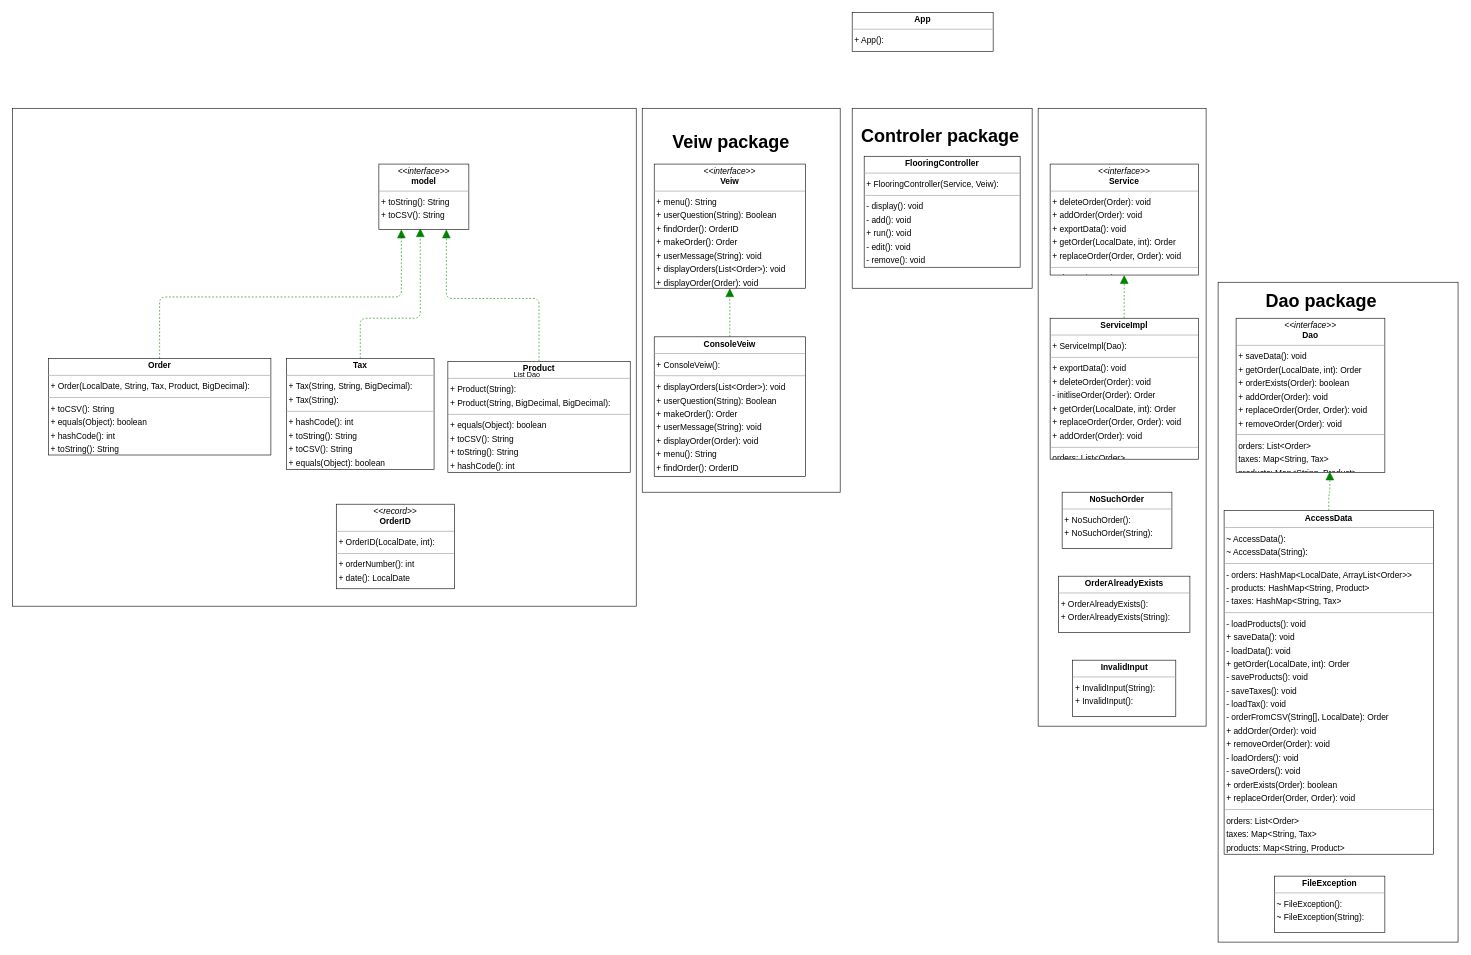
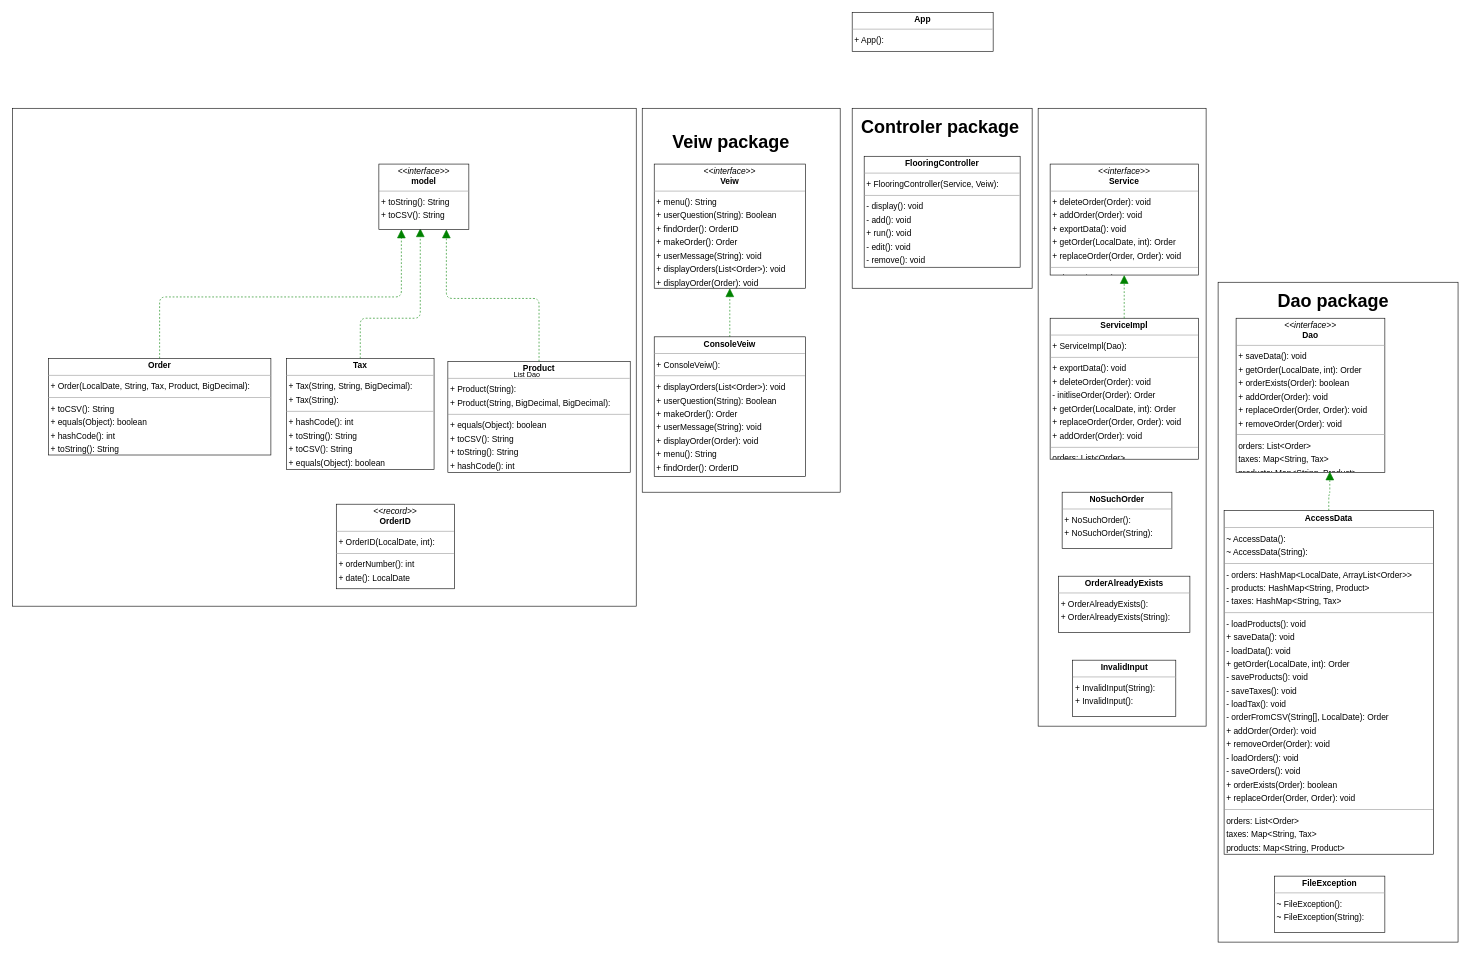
node "Controler package": moved (941, 135) -> (941, 126)
node "Dao package": moved (1322, 300) -> (1334, 300)
